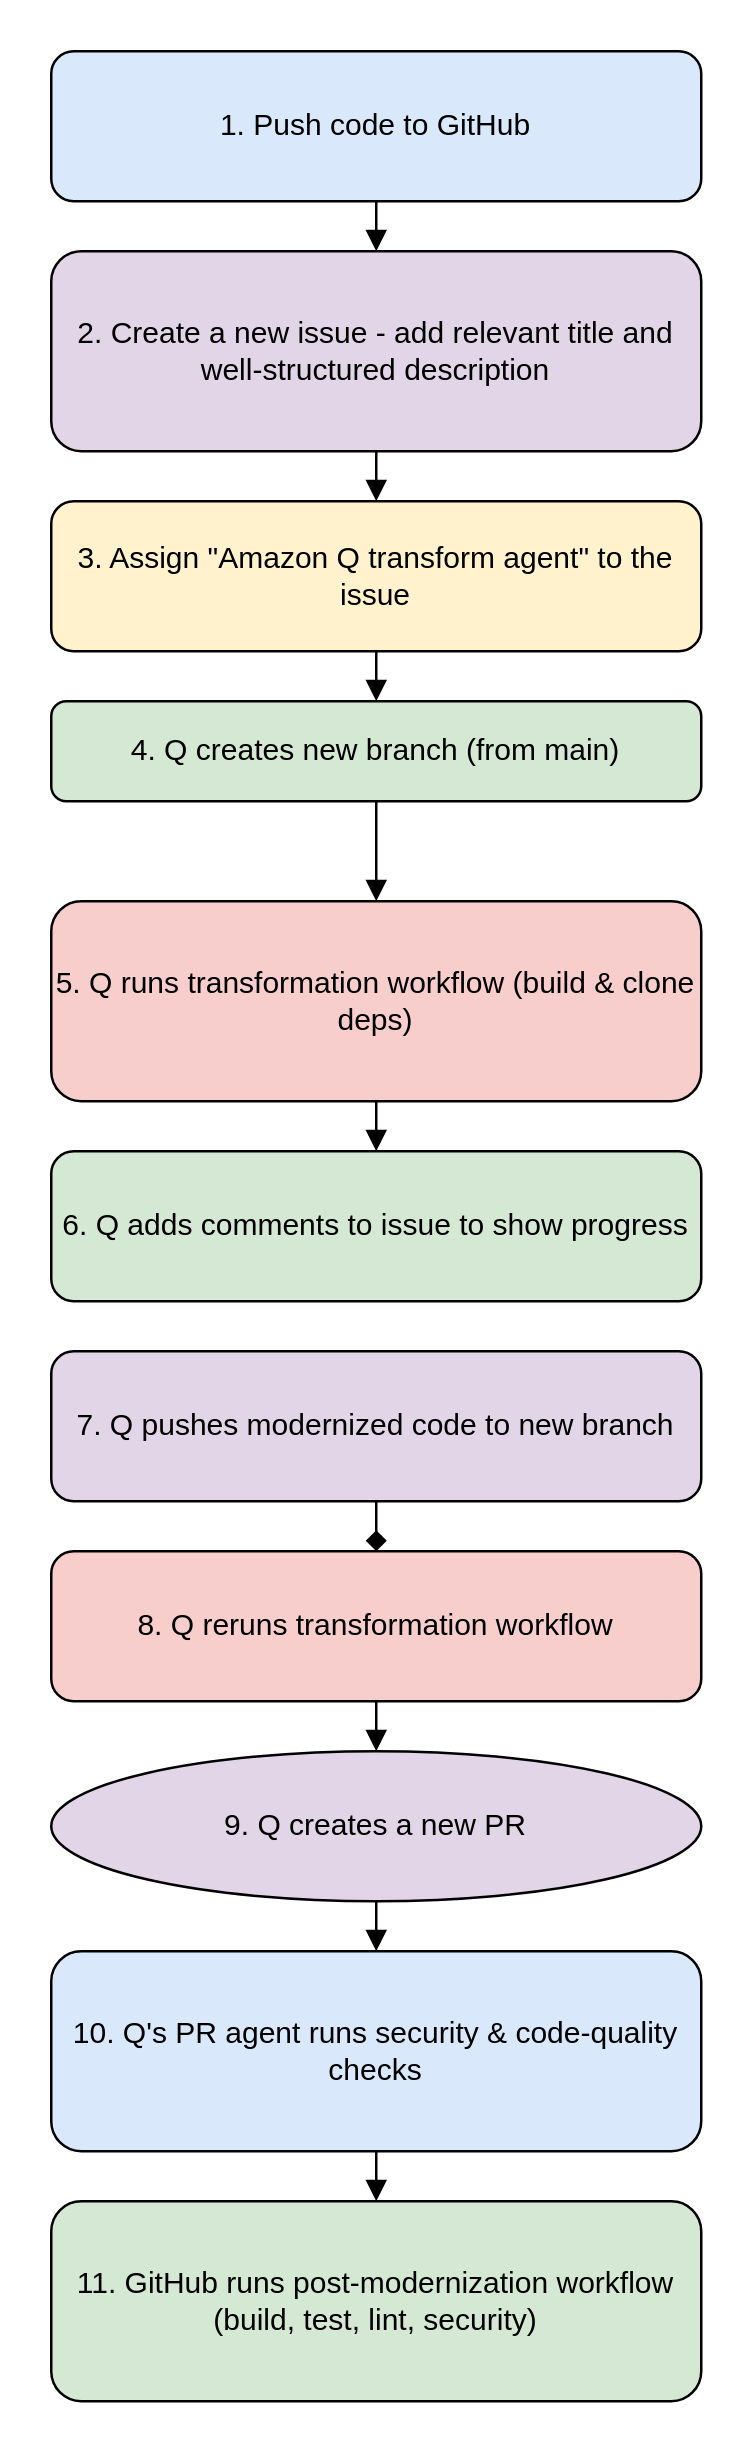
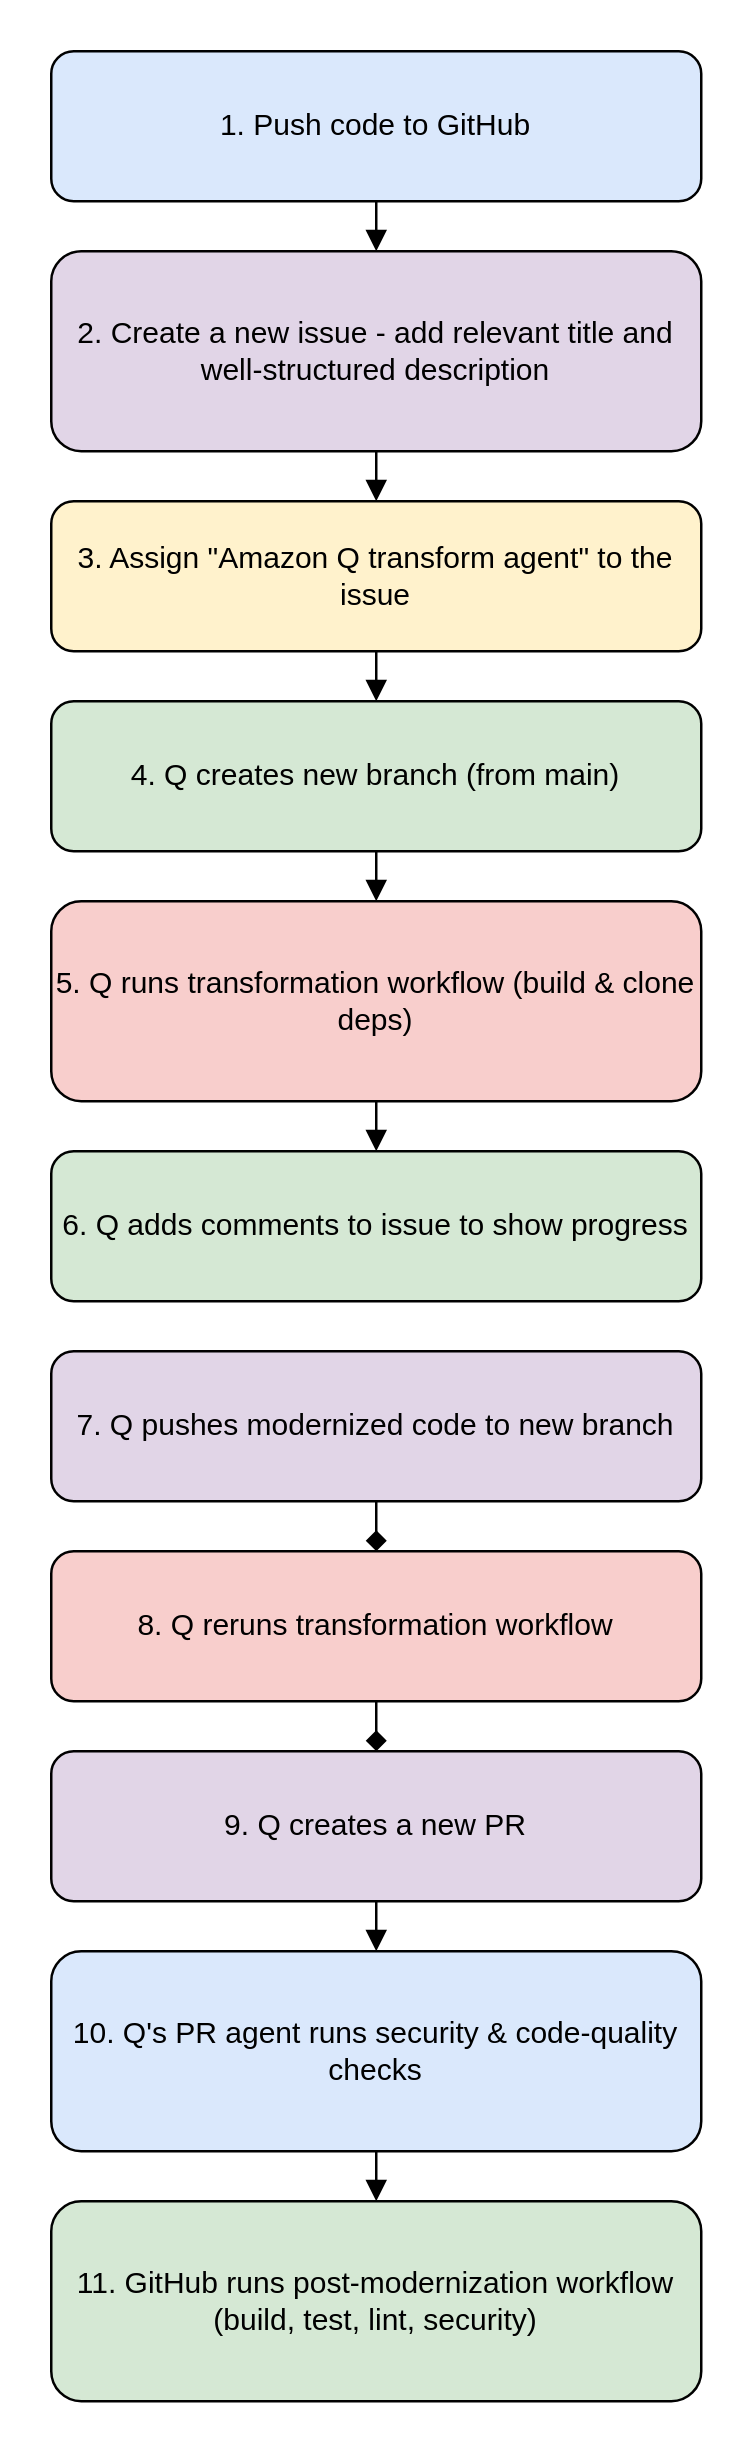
node "4. Q creates new branch (from main)": size 650x100 -> 650x150
edge "8. Q reruns transformation workflow" -> "9. Q creates a new PR": arrowhead block -> diamond
node "9. Q creates a new PR": shape ellipse -> rounded rectangle
